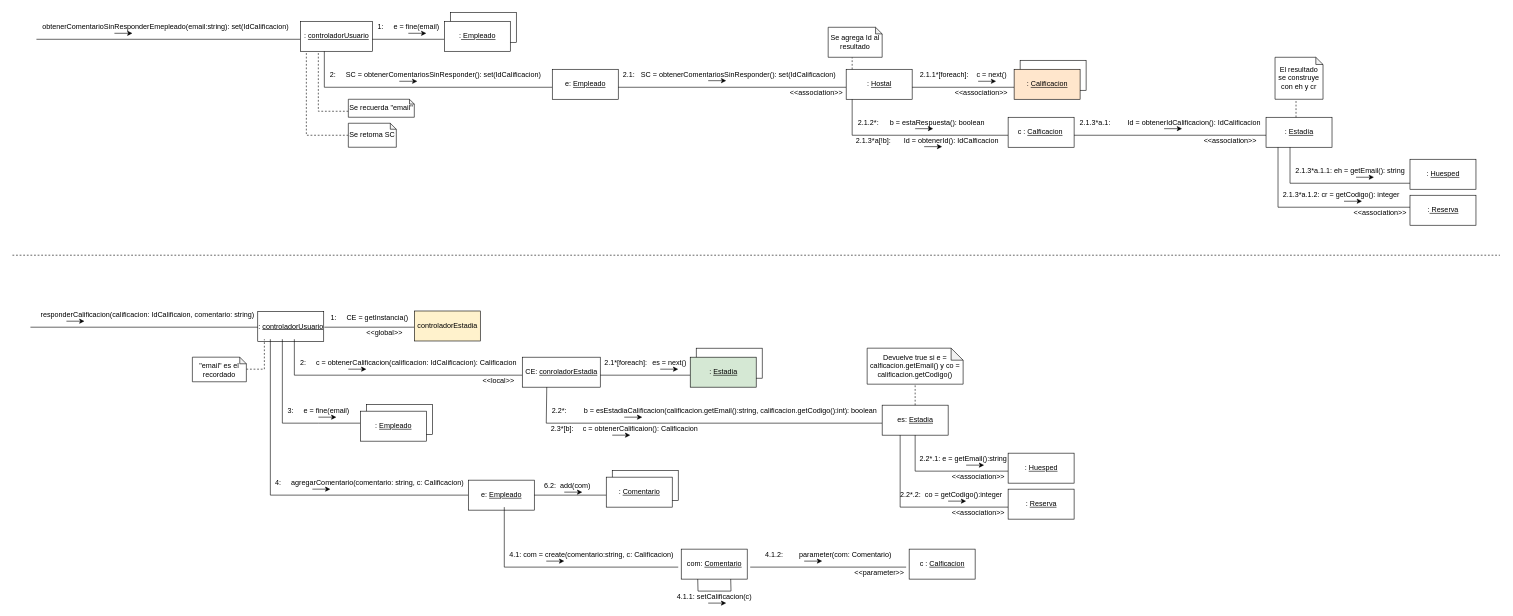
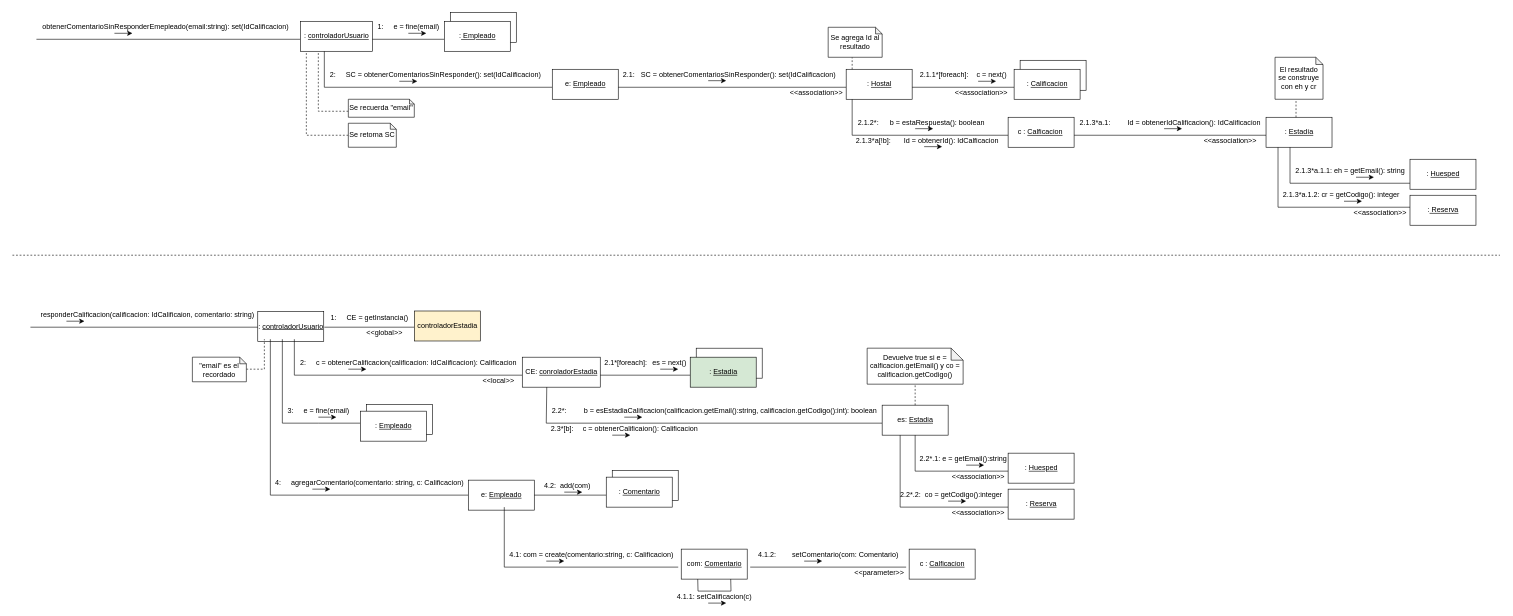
node ": Calificacion": fillcolor #ffe6cc -> #ffffff
node "6.2: add(com)": label "6.2: add(com)" -> "4.2: add(com)"
node "4.1.2: parameter(com: Comentario)": label "4.1.2: parameter(com: Comentario)" -> "4.1.2: setComentario(com: Comentario)"
